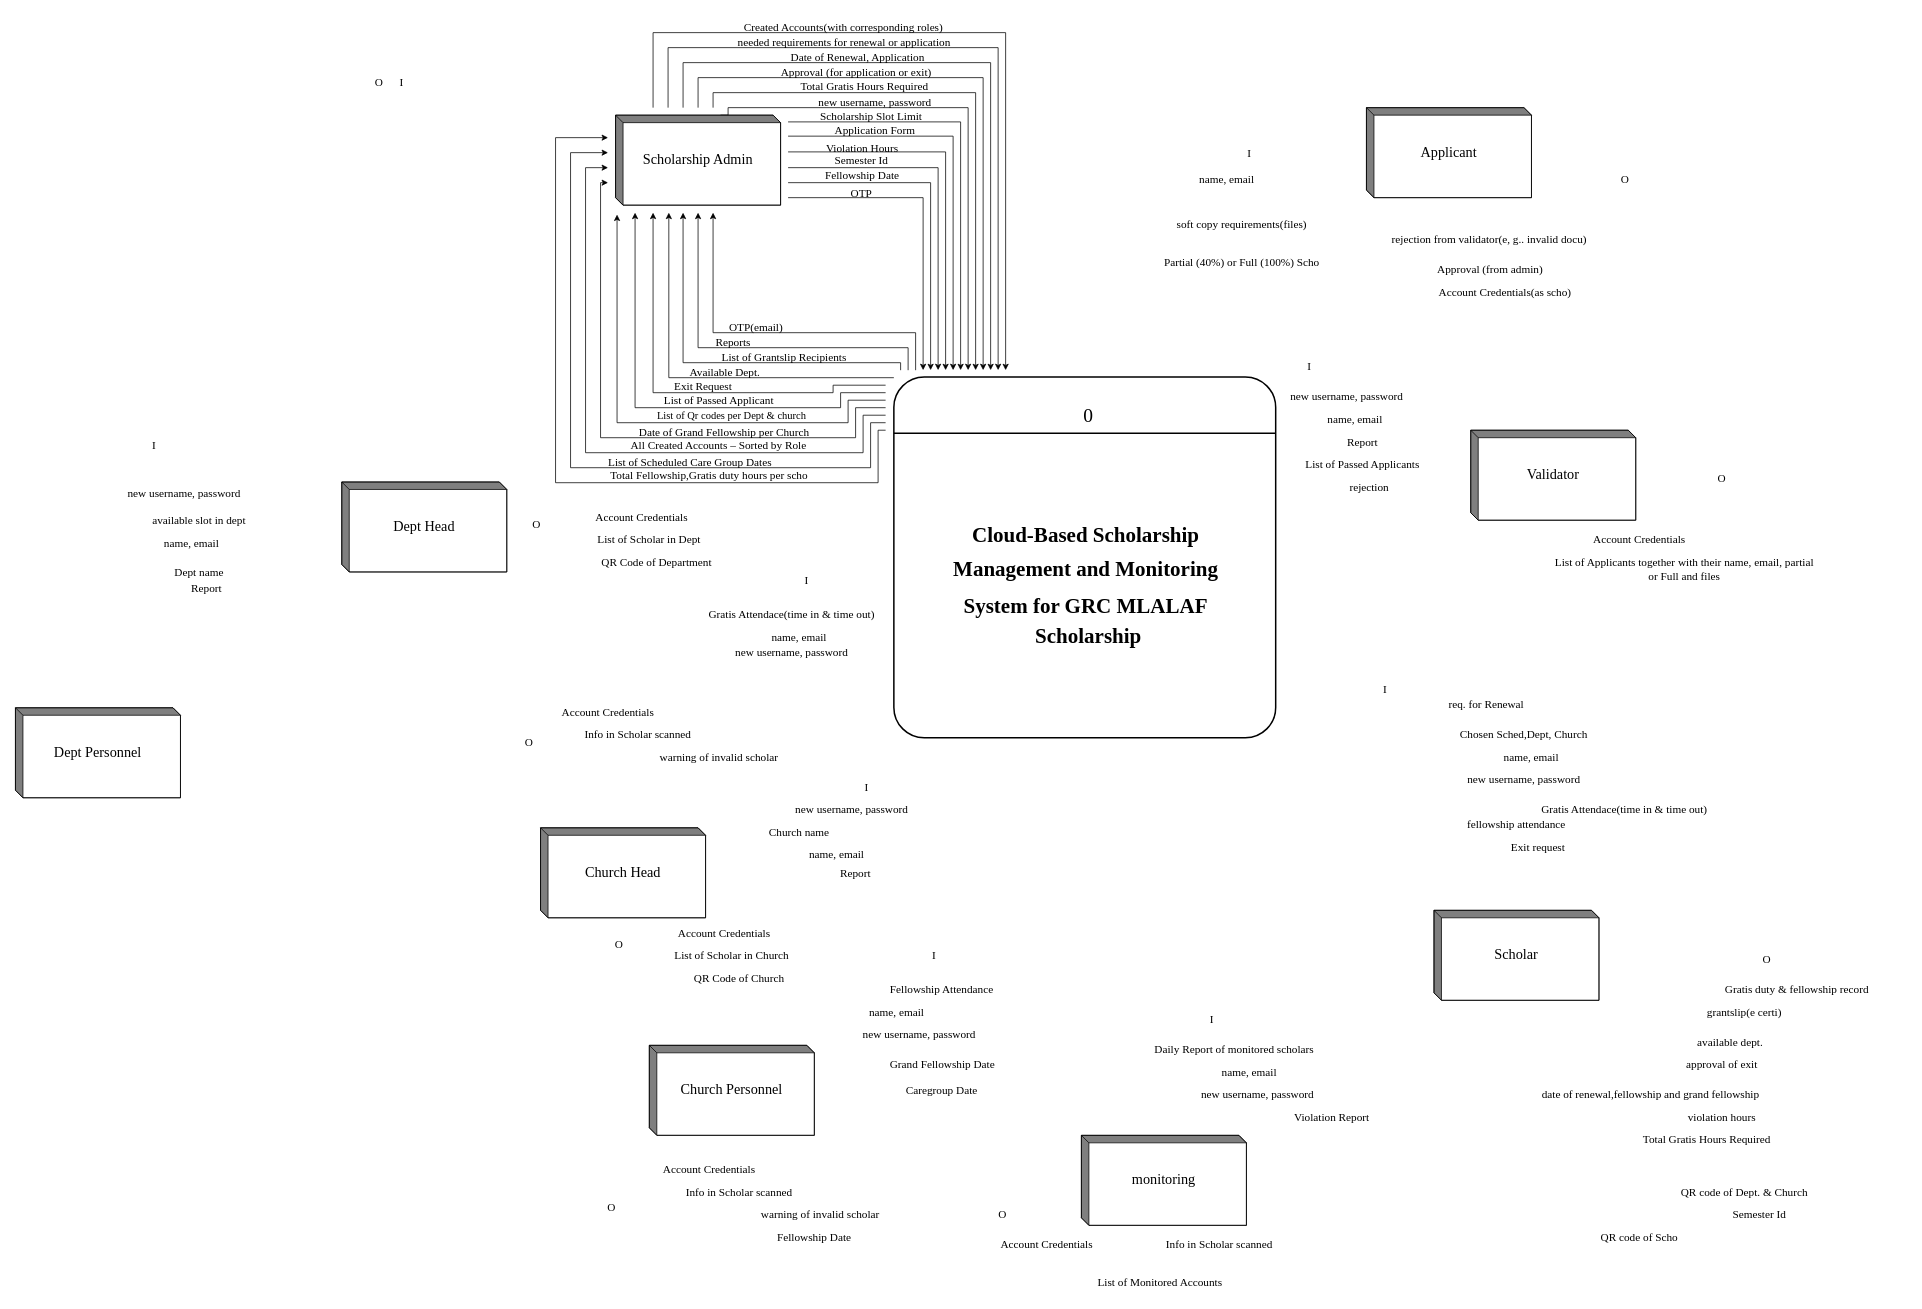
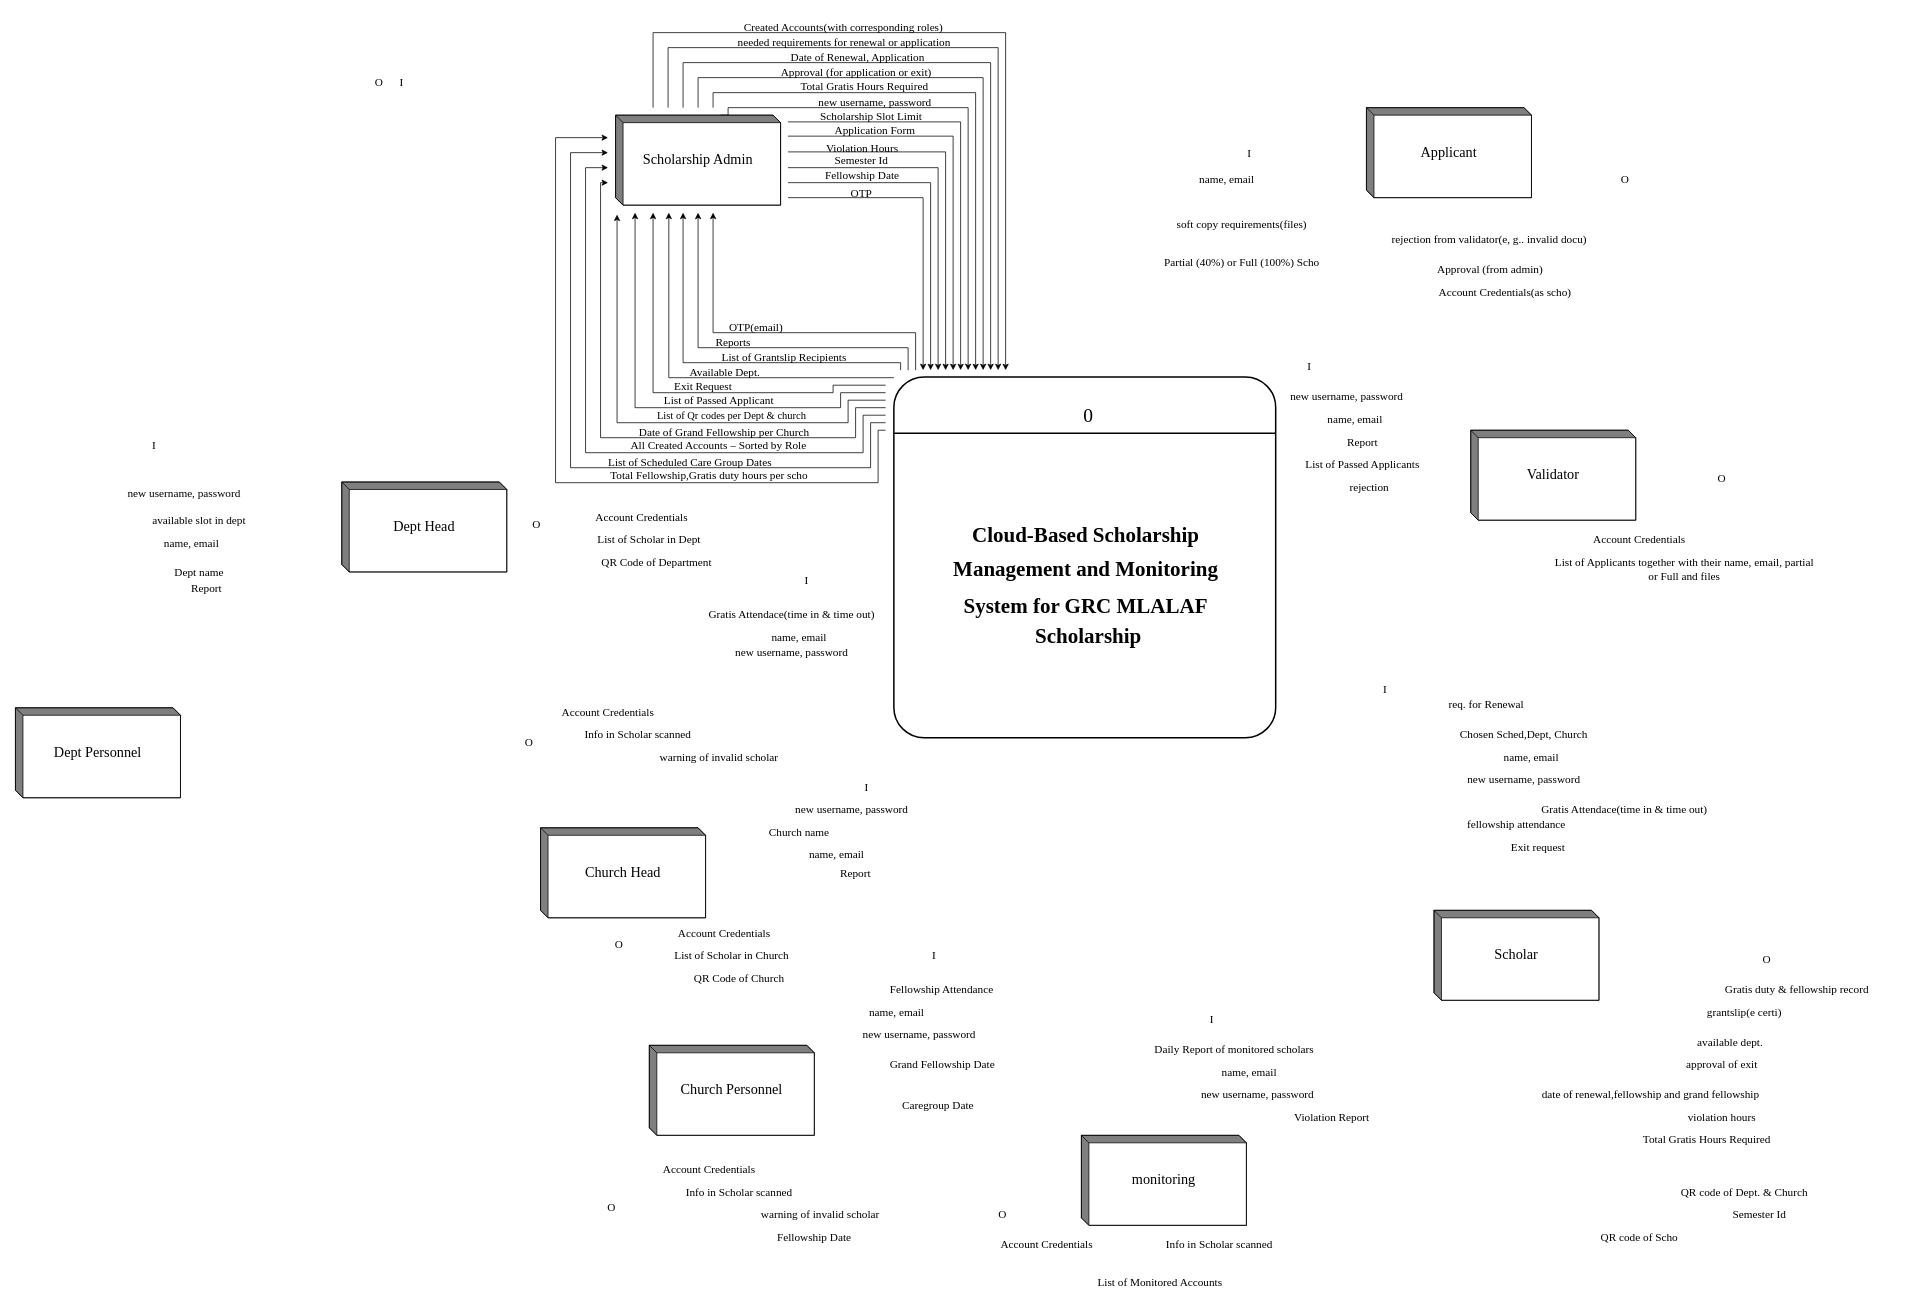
node "Caregroup Date": moved (942, 1090) -> (938, 1105)
